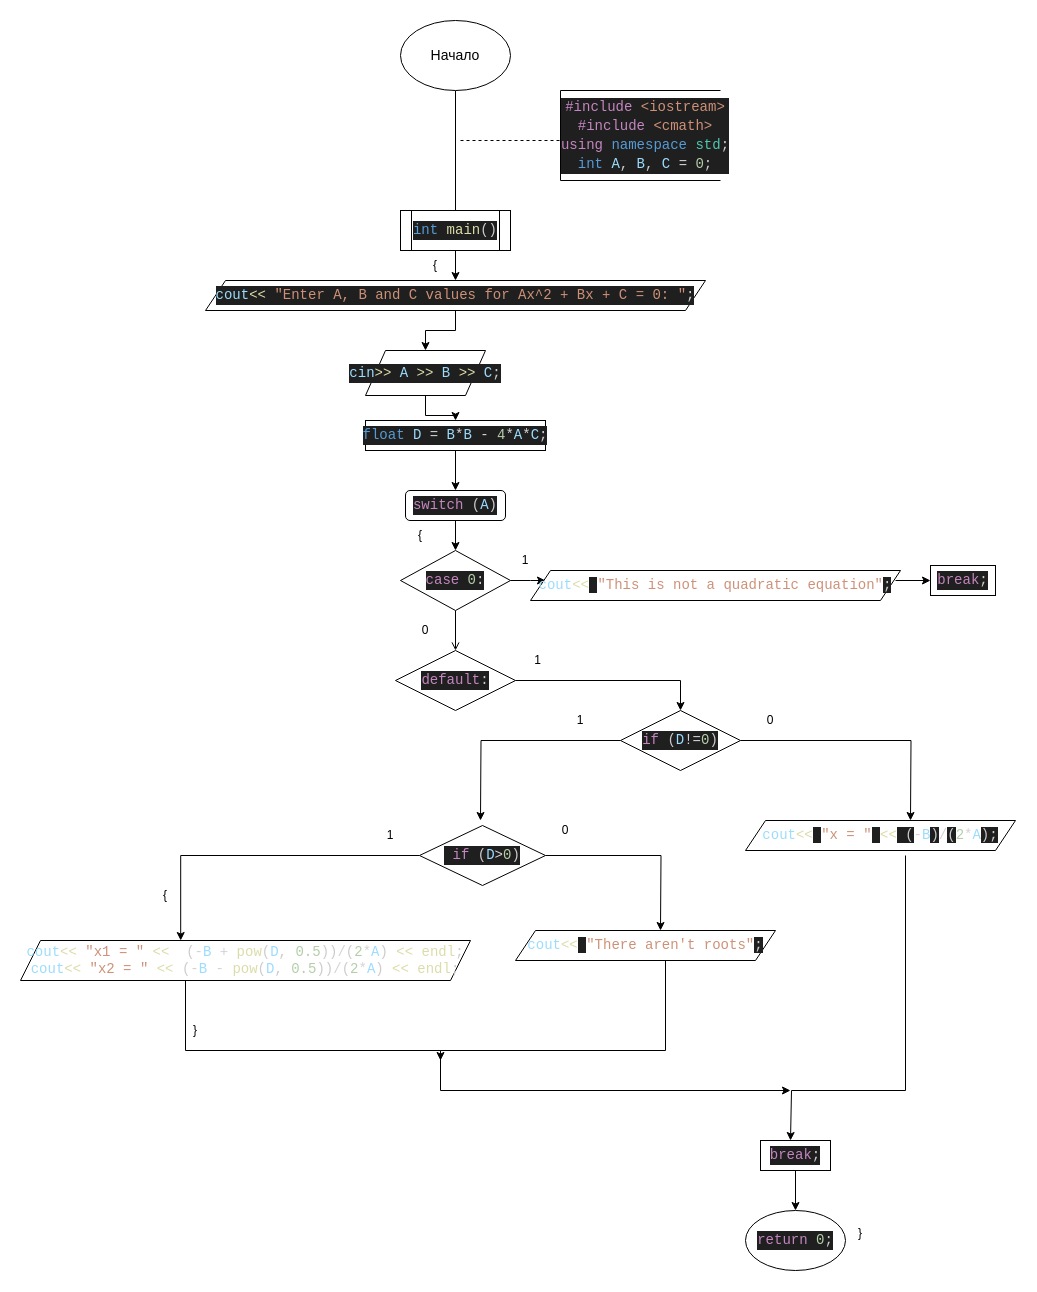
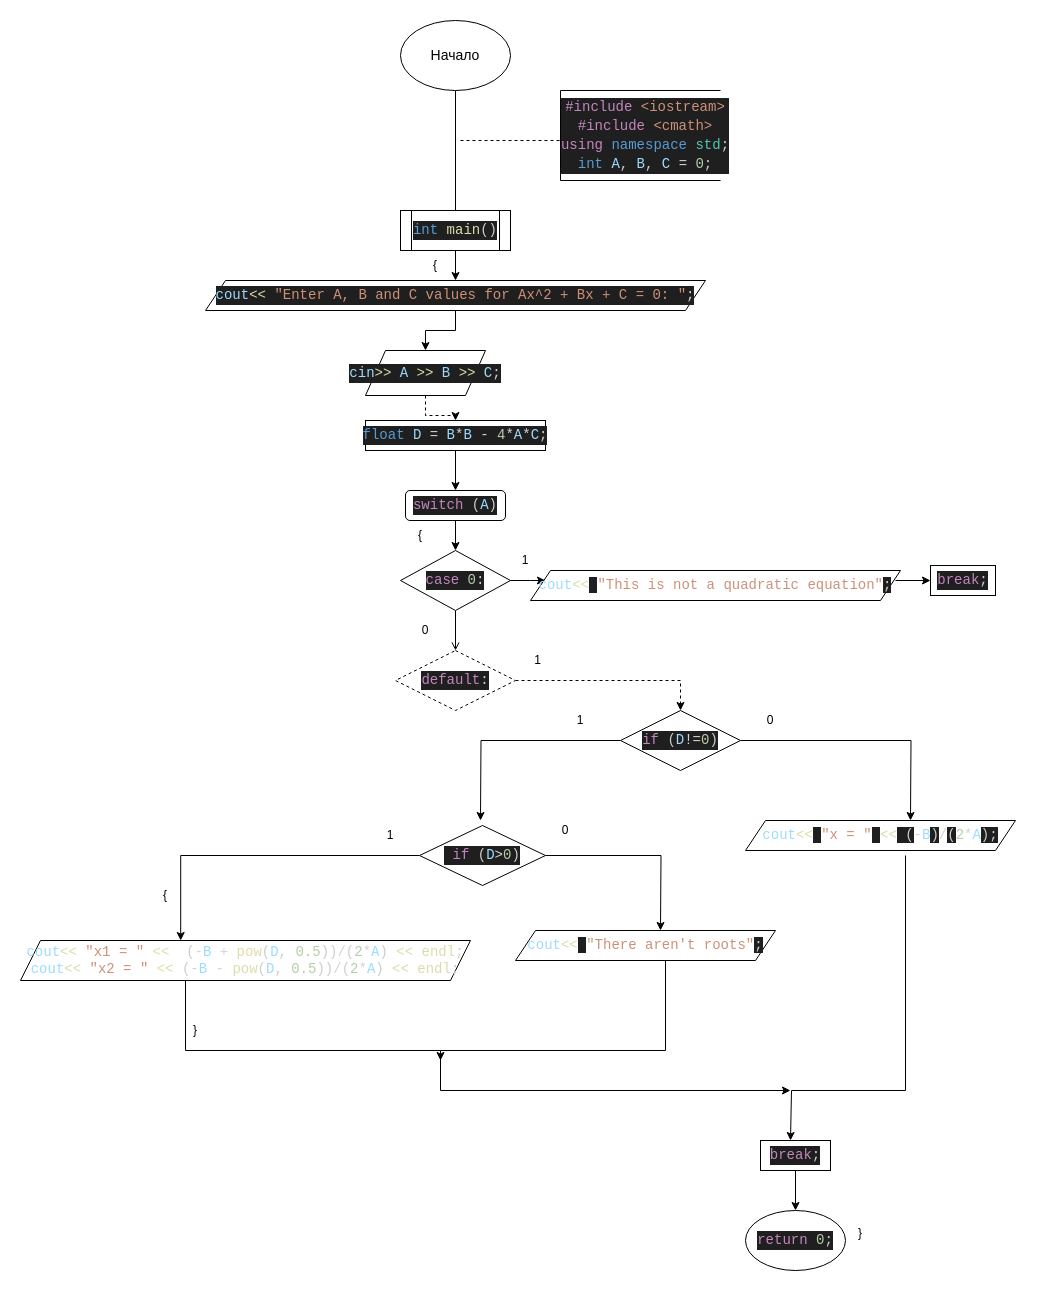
edge "cin>> A >> B >> C;" -> "float D = B*B - 4*A*C;": style solid -> dashed
node "default:": style solid -> dashed
edge "default:" -> "if (D!=0)": style solid -> dashed
